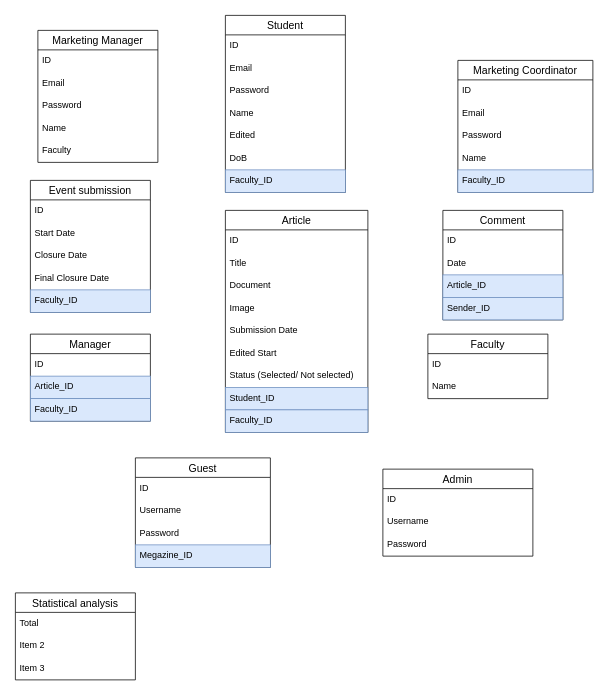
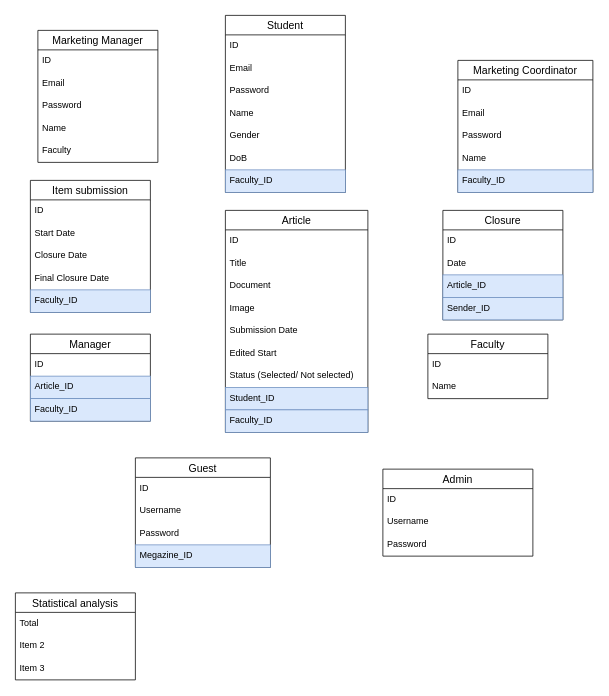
node "Edited": label "Edited" -> "Gender"
node "Event submission": label "Event submission" -> "Item submission"
node "Comment": label "Comment" -> "Closure"
